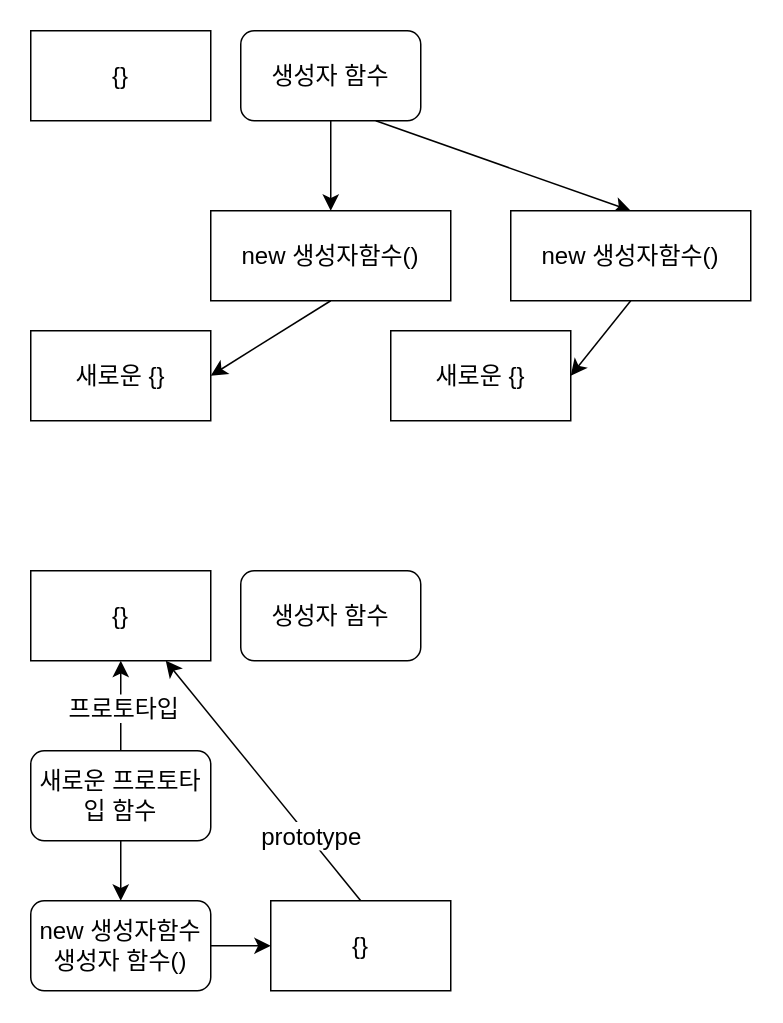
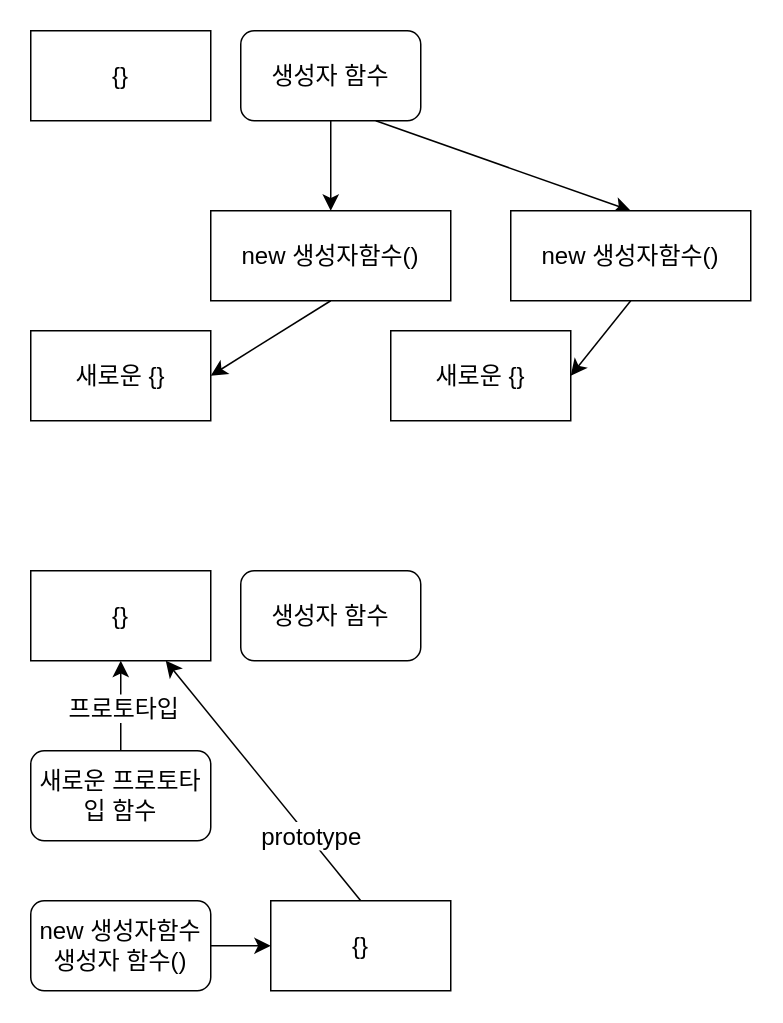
edge "새로운 프로토타입 함수" -> "new 생성자함수 생성자 함수()": removed
